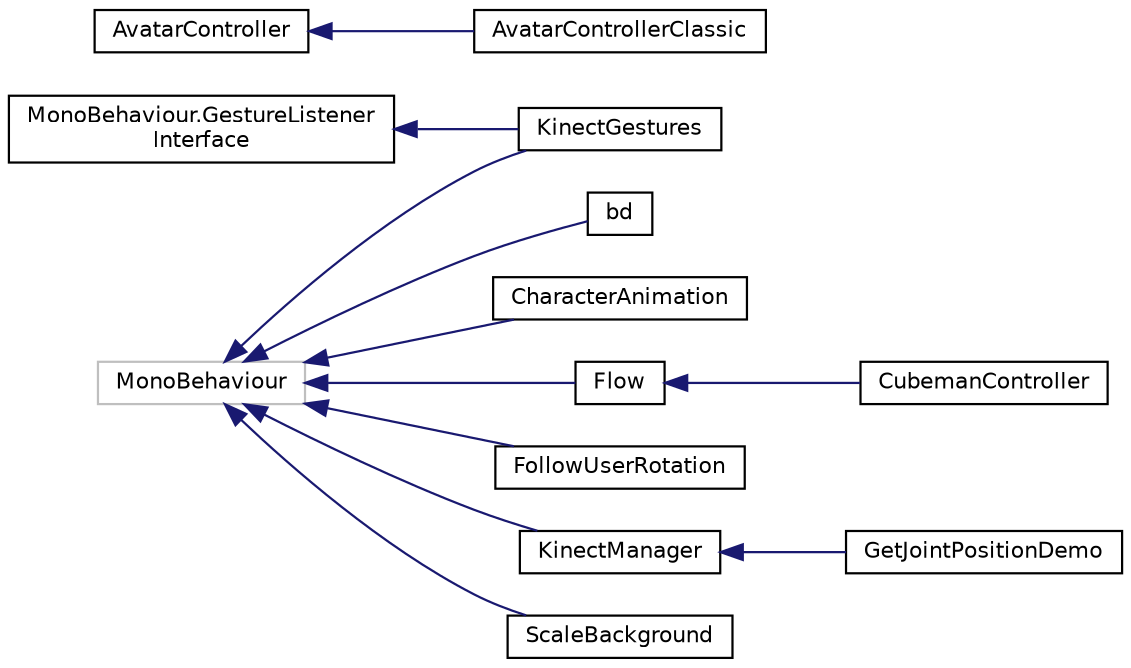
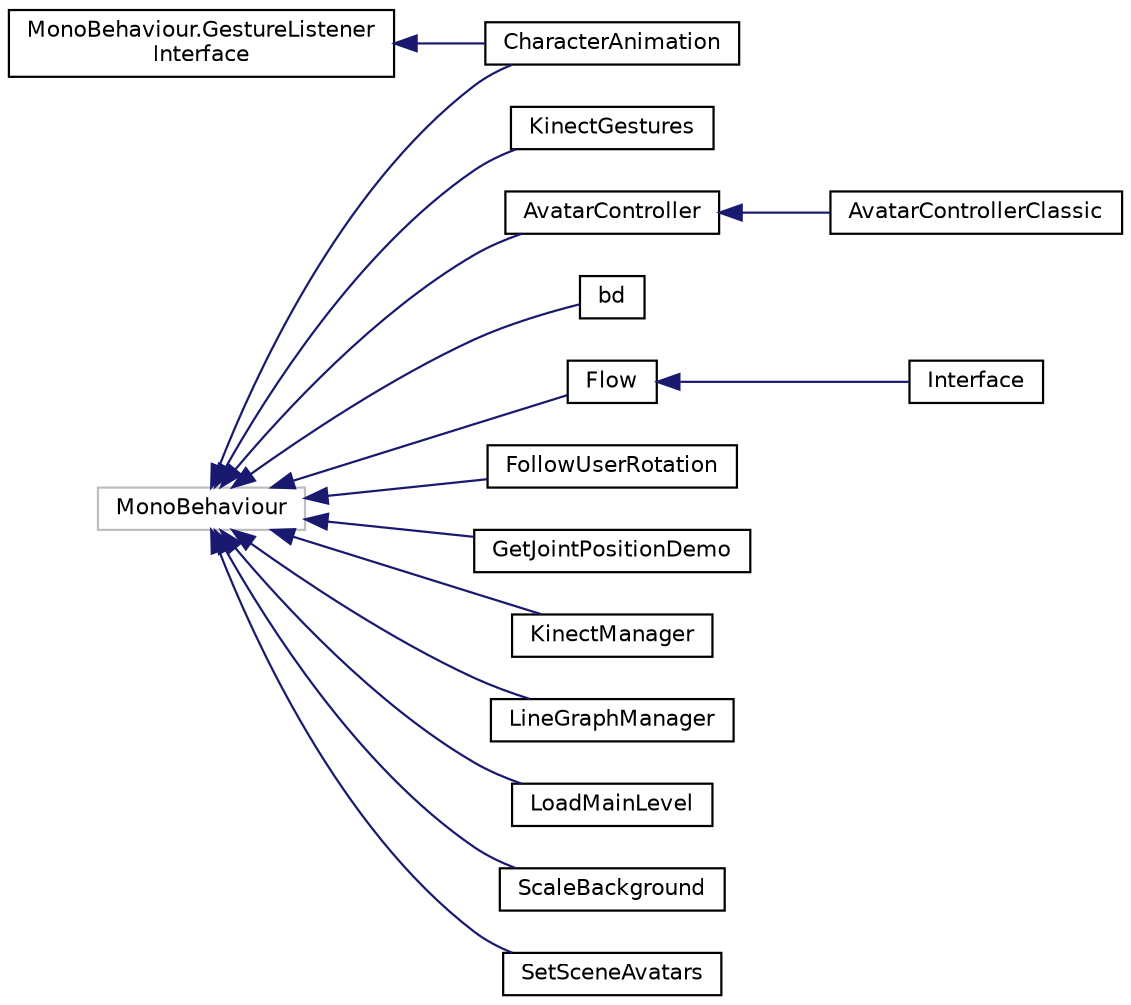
edge "KinectGestures" -> "MonoBehaviour.GestureListener Interface": now "CharacterAnimation" -> "MonoBehaviour.GestureListener Interface"
edge "AvatarController" -> "MonoBehaviour": added
node "CubemanController": label "CubemanController" -> "Interface"
edge "GetJointPositionDemo" -> "KinectManager": now "GetJointPositionDemo" -> "MonoBehaviour"
node "LineGraphManager": added
node "LoadMainLevel": added
node "SetSceneAvatars": added
